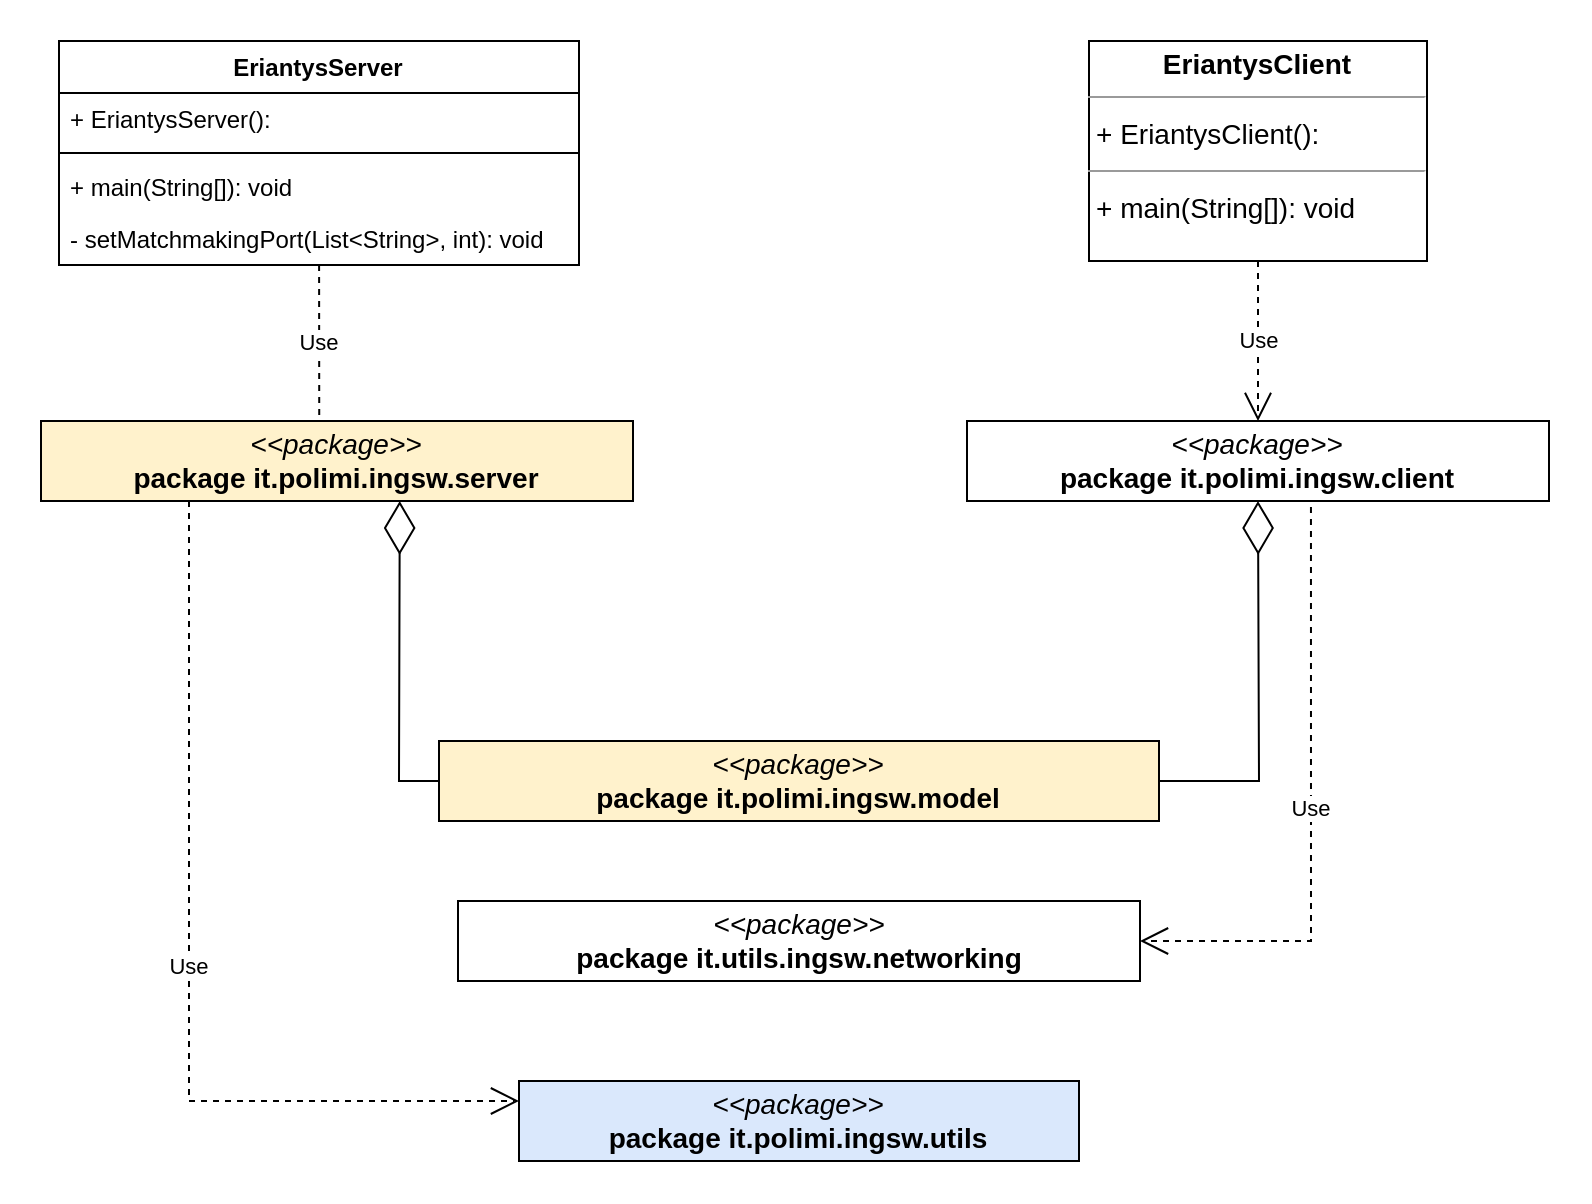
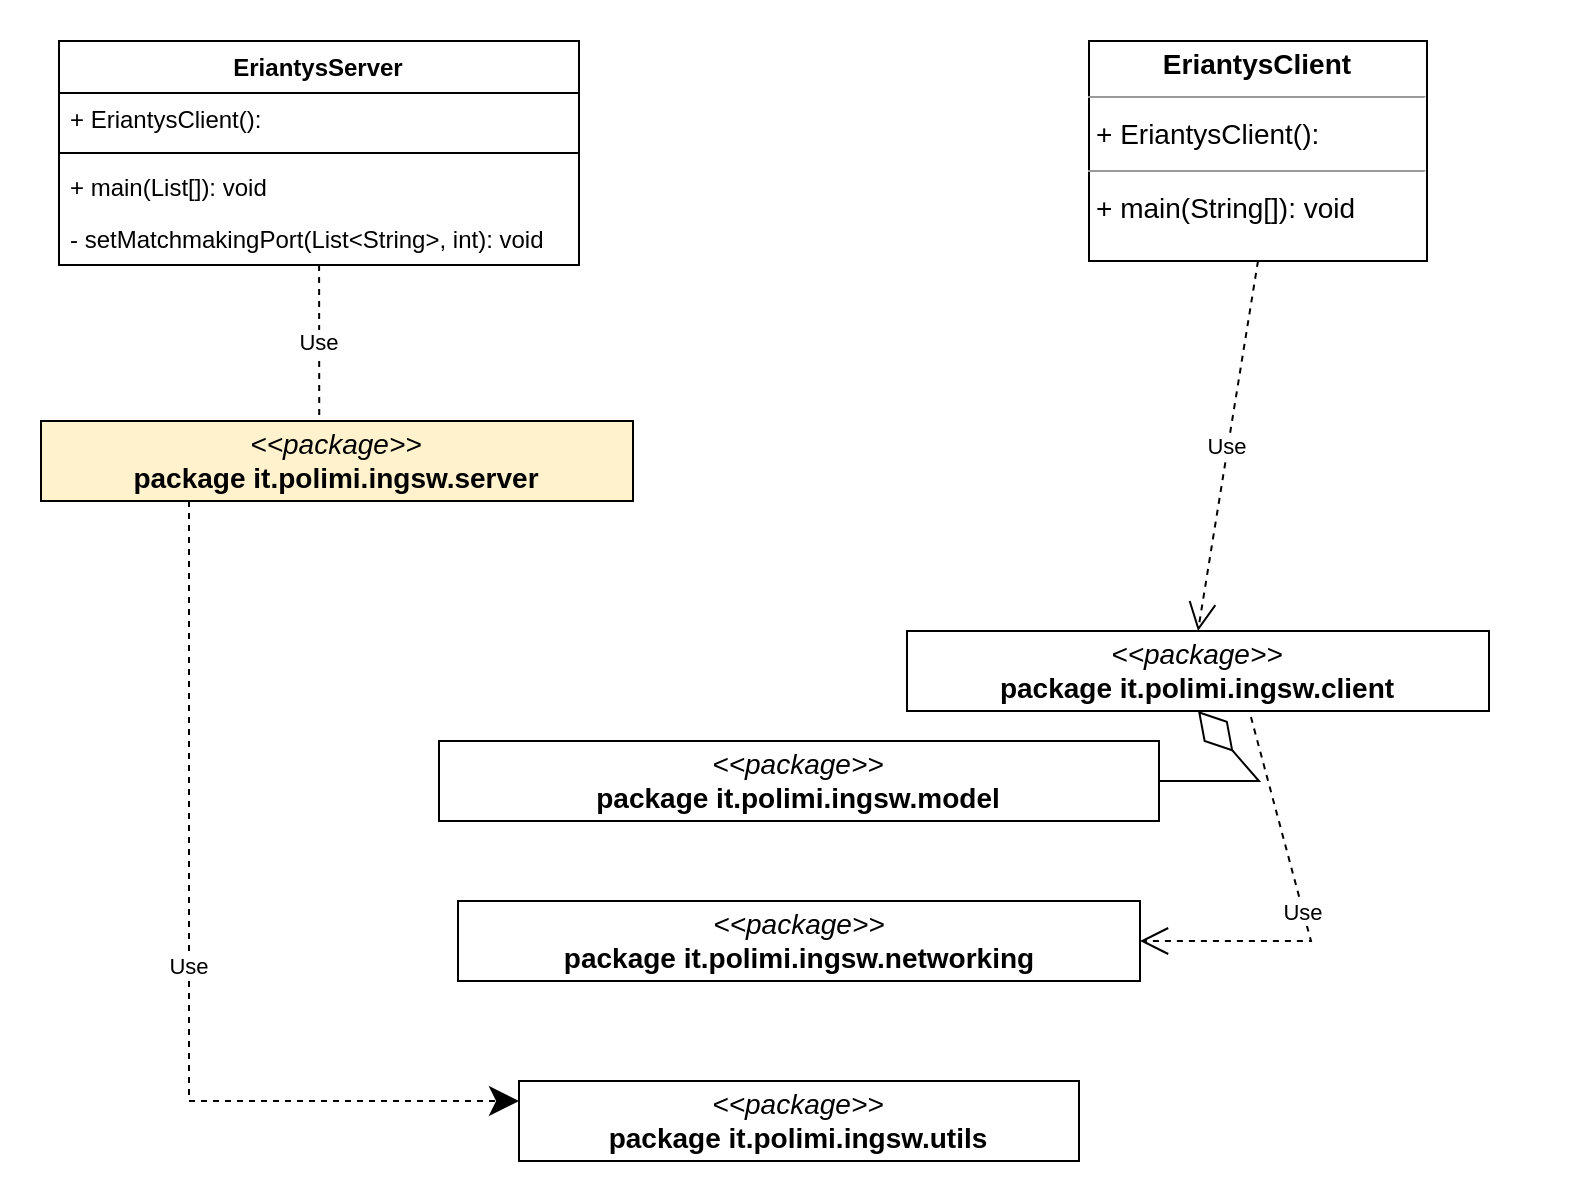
node "+ EriantysServer():": label "+ EriantysServer():" -> "+ EriantysClient():"
node "+ main(String[]): void": label "+ main(String[]): void" -> "+ main(List[]): void"
node "<<package>> package it.polimi.ingsw.client": moved (1258, 461) -> (1198, 671)
edge "<<package>> package it.polimi.ingsw.model" -> "<<package>> package it.polimi.ingsw.server": removed
node "<<package>> package it.polimi.ingsw.model": fillcolor #fff2cc -> #ffffff
node "<<package>> package it.utils.ingsw.networking": label "<<package>> package it.utils.ingsw.networking" -> "<<package>> package it.polimi.ingsw.networking"
edge "<<package>> package it.polimi.ingsw.server" -> "<<package>> package it.polimi.ingsw.utils": arrowhead open -> classic
node "<<package>> package it.polimi.ingsw.utils": fillcolor #dae8fc -> #ffffff
